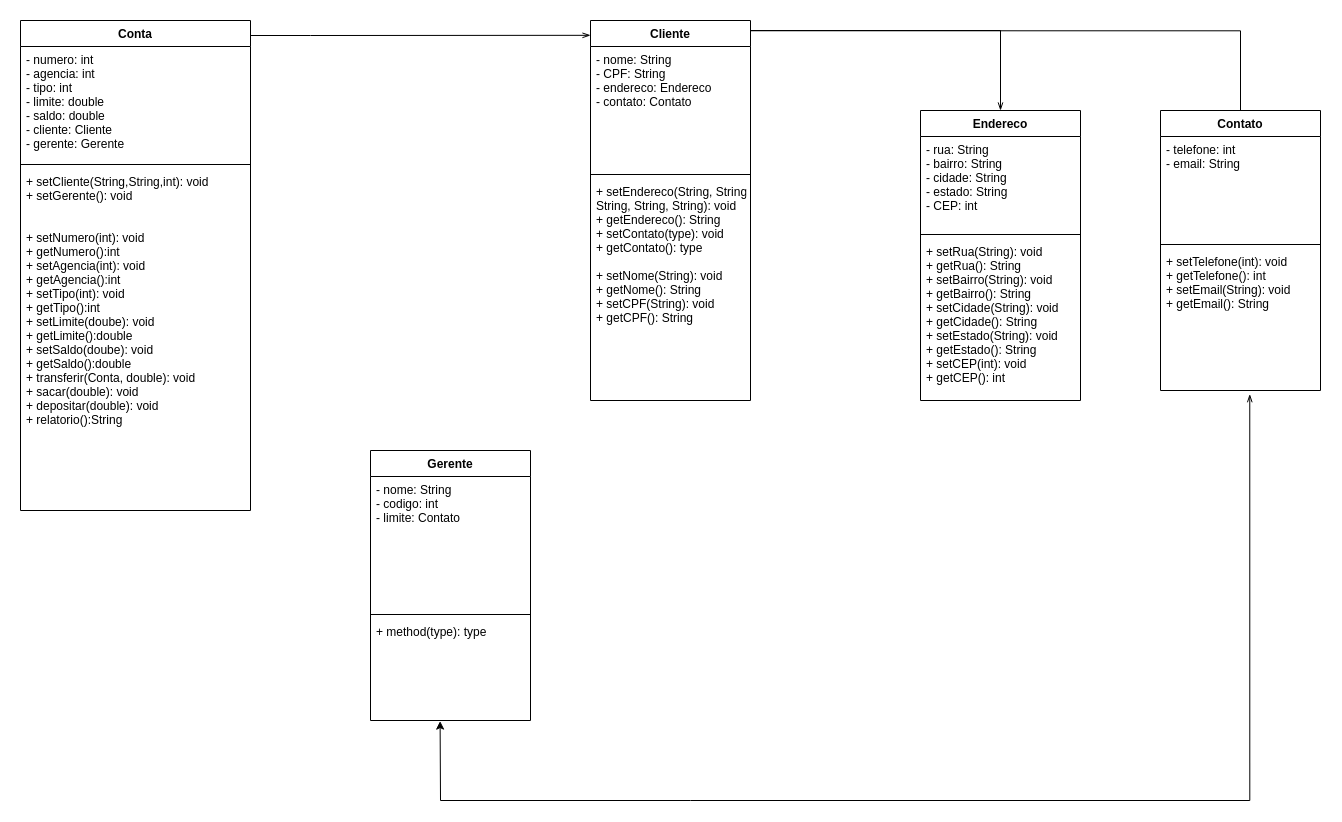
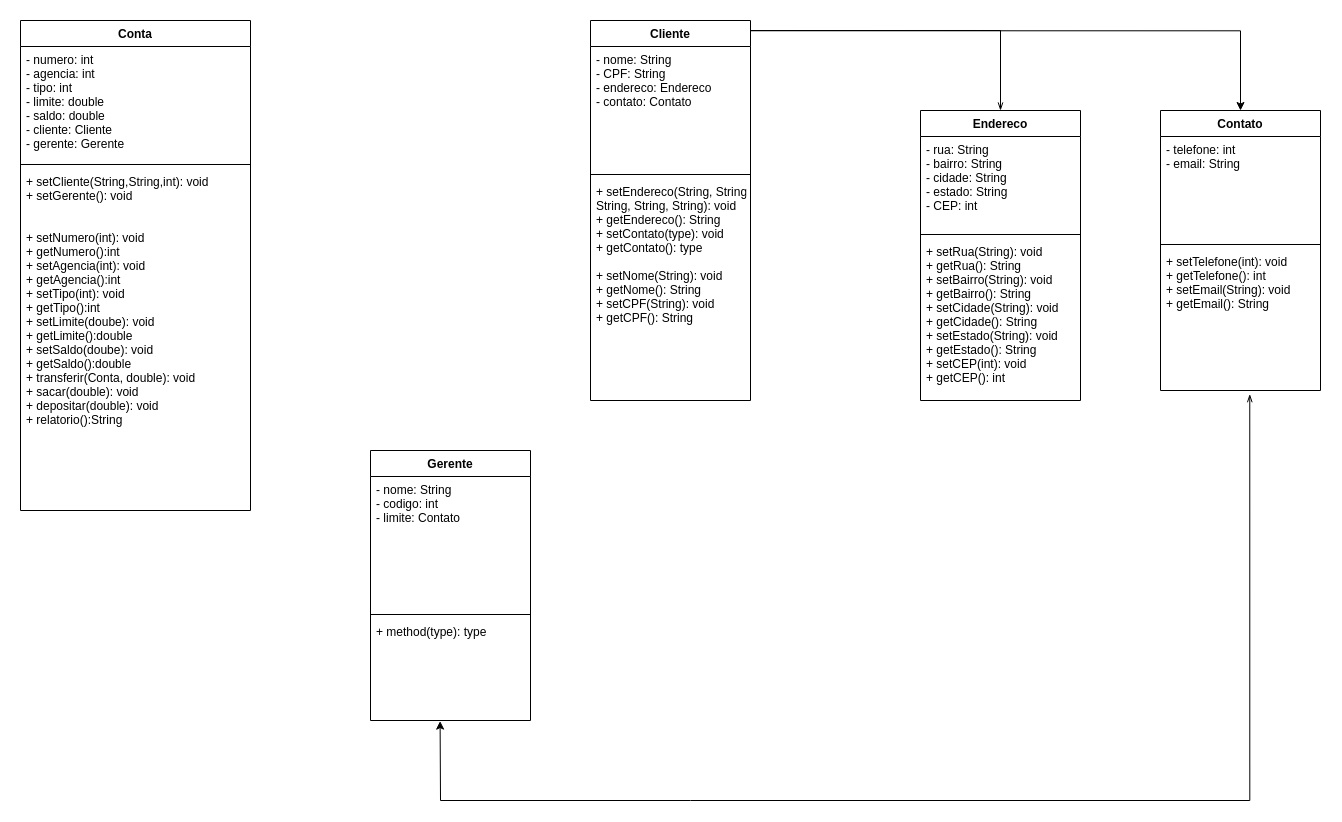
edge "Conta" -> "Cliente": removed
edge "Cliente" -- "Contato": arrowhead none -> classic
